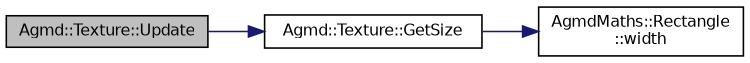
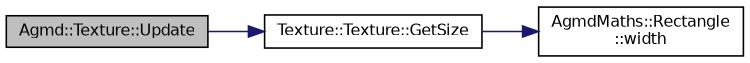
node "Agmd::Texture::GetSize": label "Agmd::Texture::GetSize" -> "Texture::Texture::GetSize"
